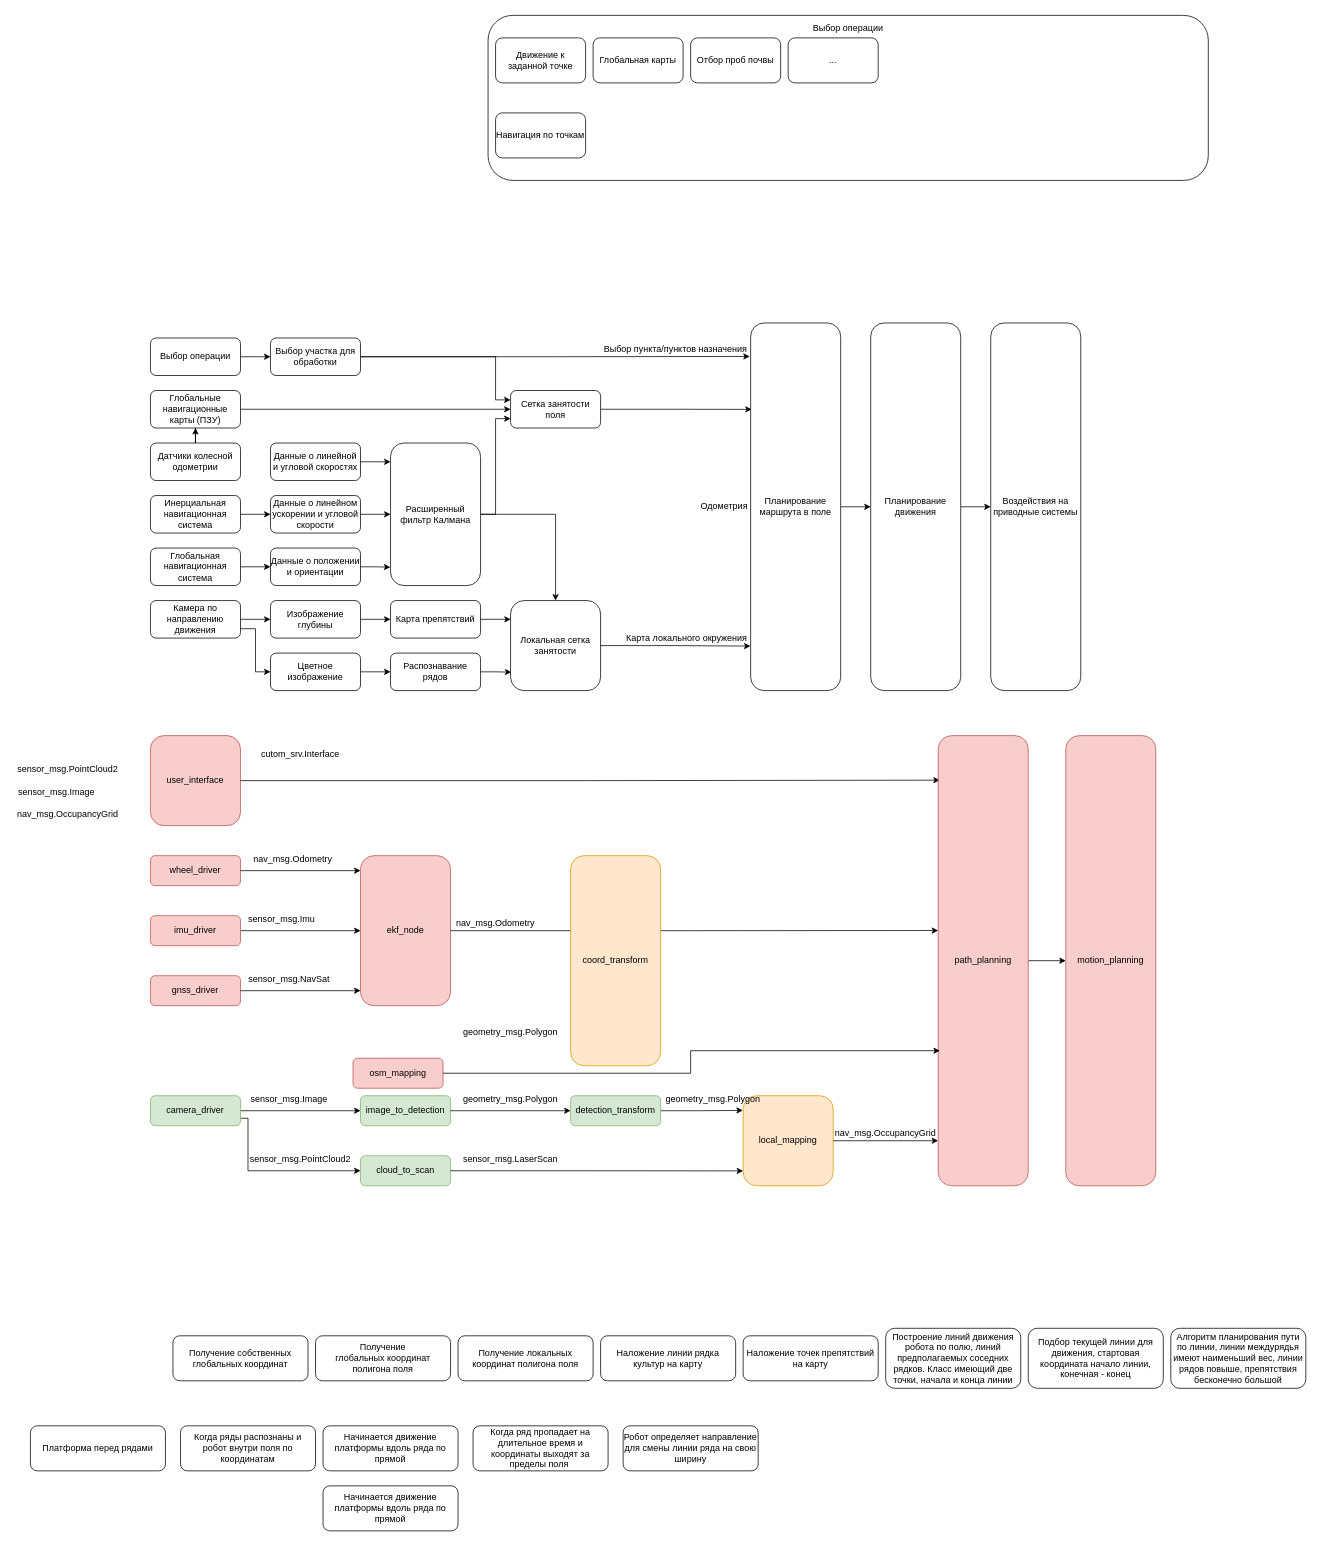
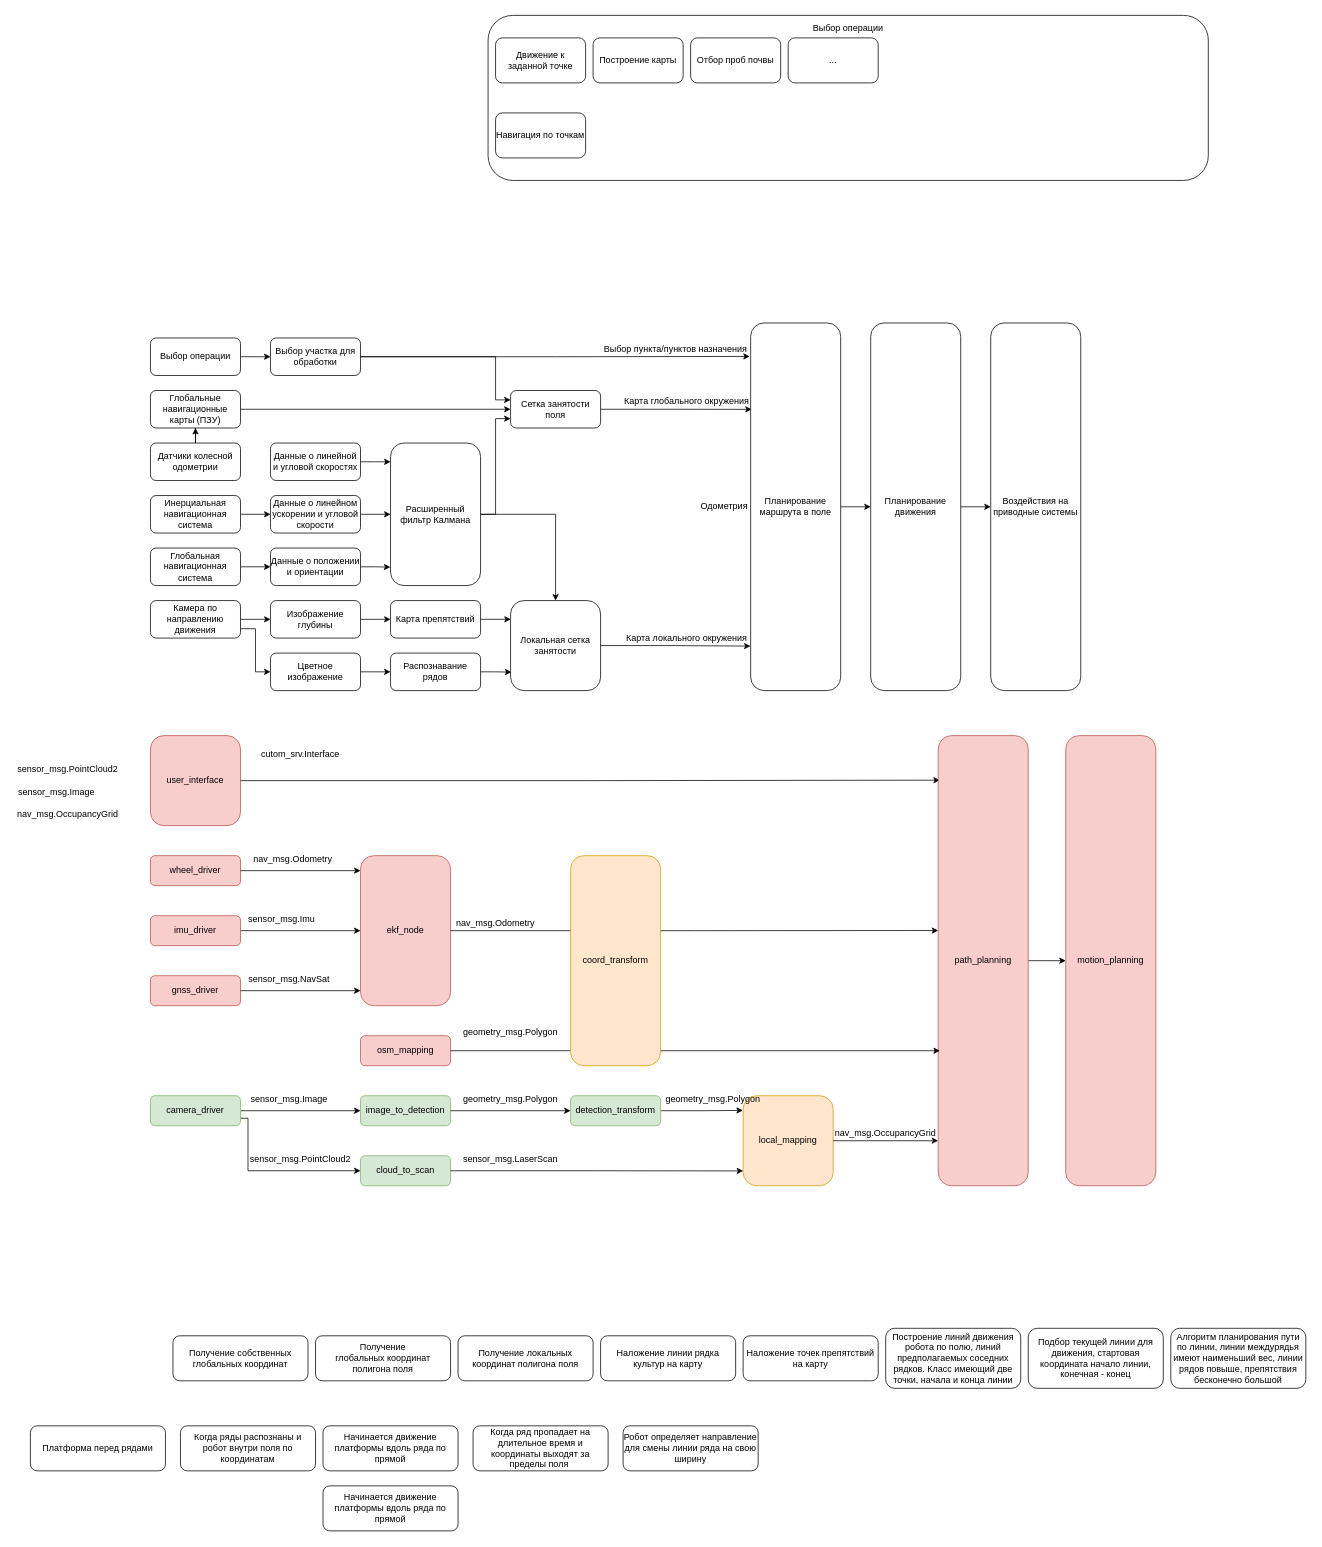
node "Глобальная карты": label "Глобальная карты" -> "Построение карты"
node "Карта глобального окружения": added
node "osm_mapping": moved (398, 1073) -> (405, 1050)
